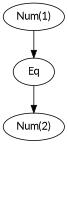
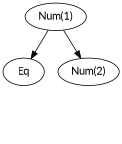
edge "Eq" -> "Num(2)": now "Num(1)" -> "Num(2)"
